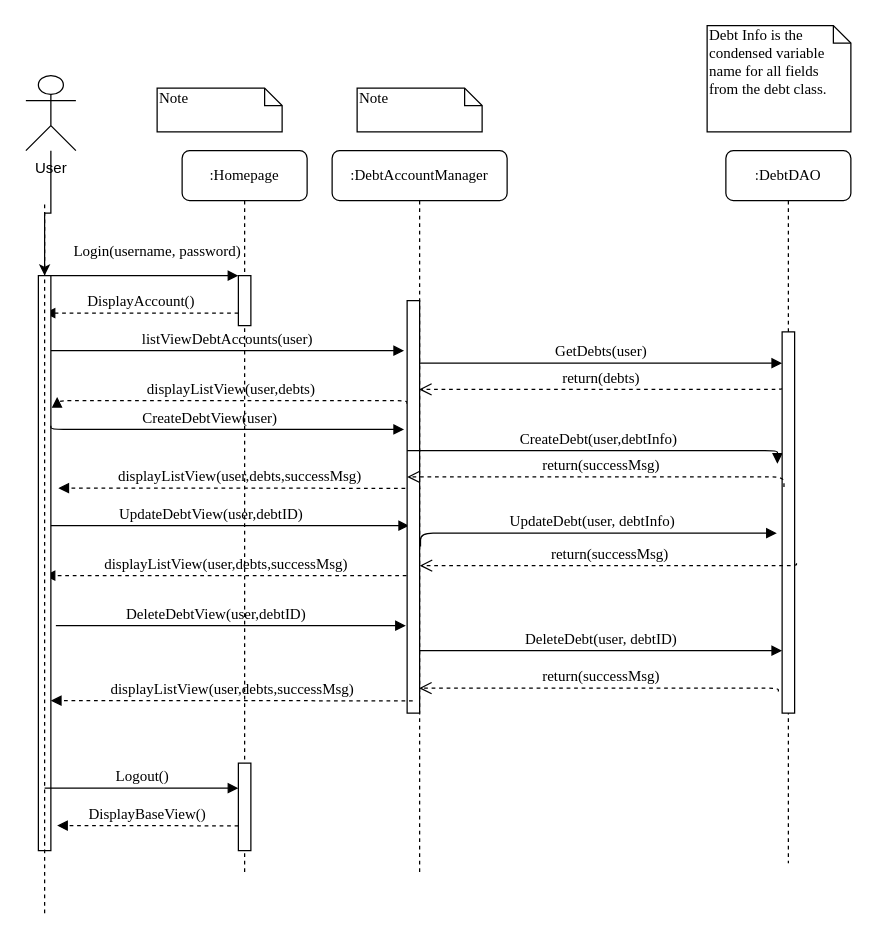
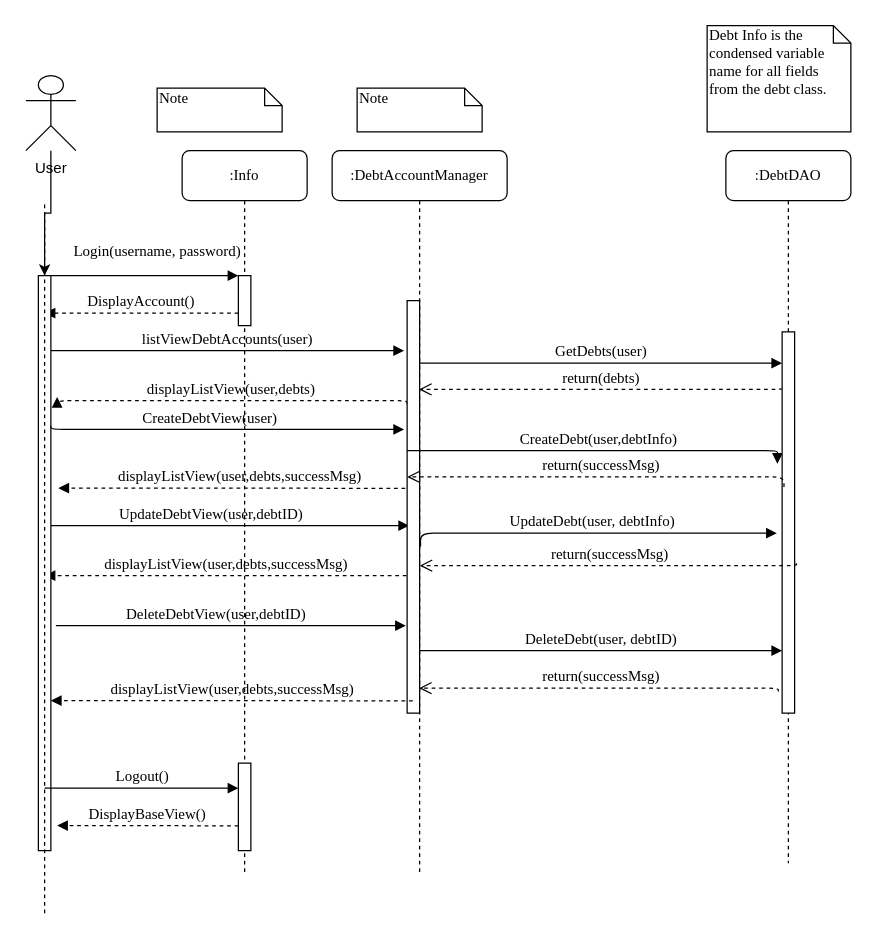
node ":Homepage": label ":Homepage" -> ":Info"
